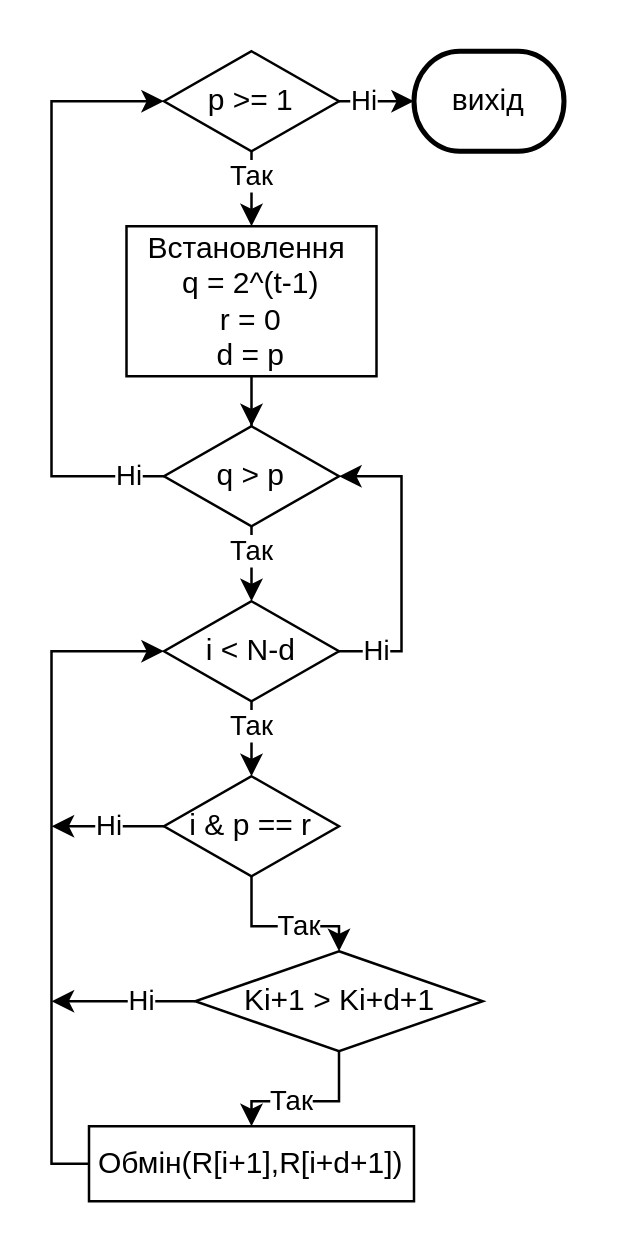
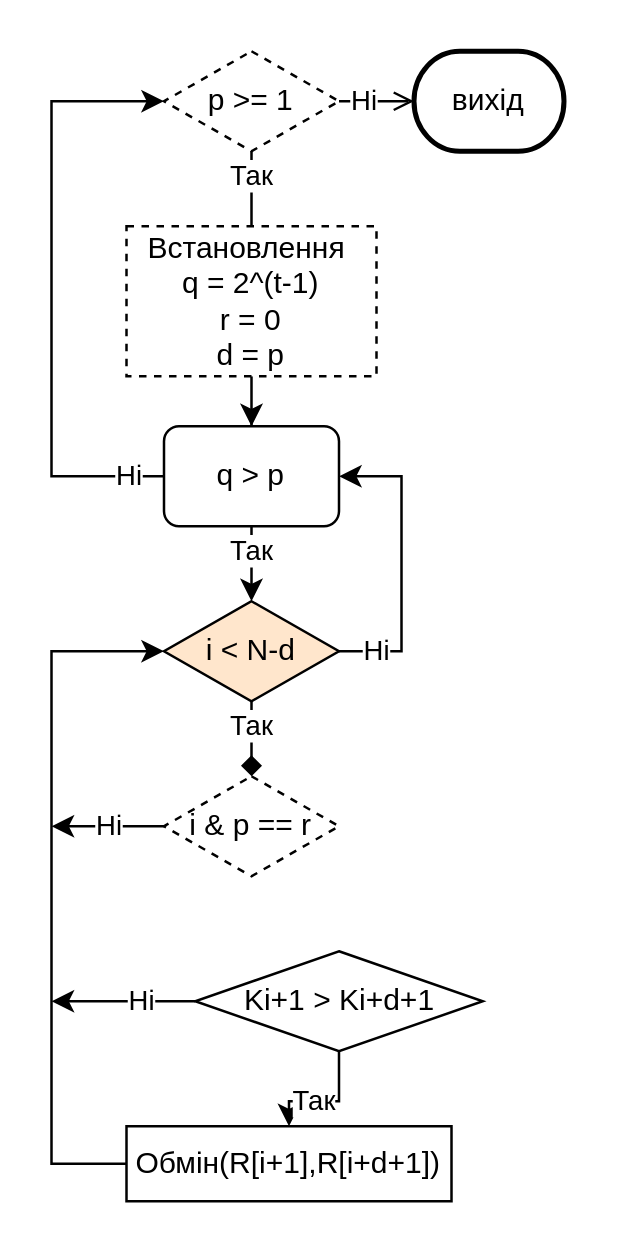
node "p >= 1": style solid -> dashed
edge "p >= 1" -> "вихід": arrowhead classic -> open
edge "p >= 1" -> "Встановлення q = 2^(t-1) r = 0 d = p": arrowhead classic -> none
node "Встановлення q = 2^(t-1) r = 0 d = p": style solid -> dashed
node "q > р": shape diamond -> rounded rectangle
node "i < N-d": fillcolor #ffffff -> #ffe6cc
edge "i < N-d" -> "i & р == r": arrowhead classic -> diamond
node "i & р == r": style solid -> dashed
edge "i & р == r" -> "Ki+1 > Ki+d+1": removed, label "Так"
node "Обмін(R[i+1],R[i+d+1])": moved (251, 1164) -> (289, 1164)
